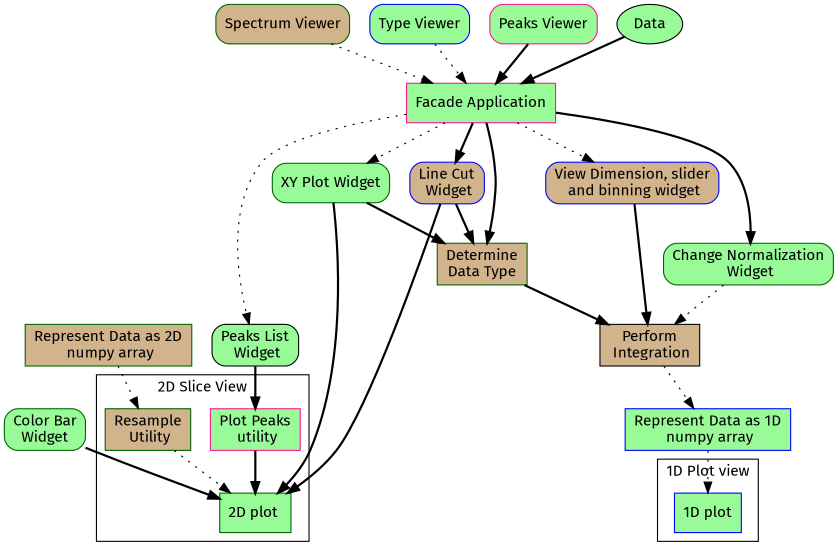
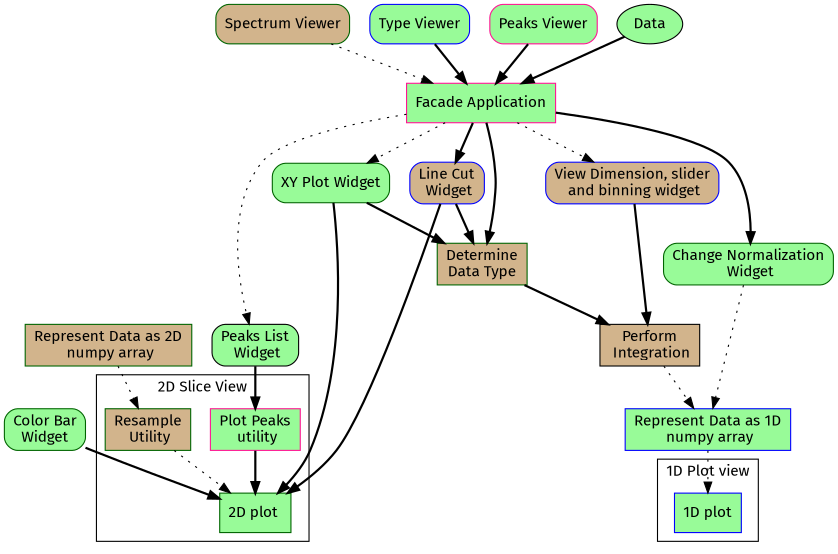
edge "Type Viewer" -> "Facade Application": style dotted -> bold
edge "Change Normalization Widget" -> "Perform Integration": now "Change Normalization Widget" -> "Represent Data as 1D numpy array"
